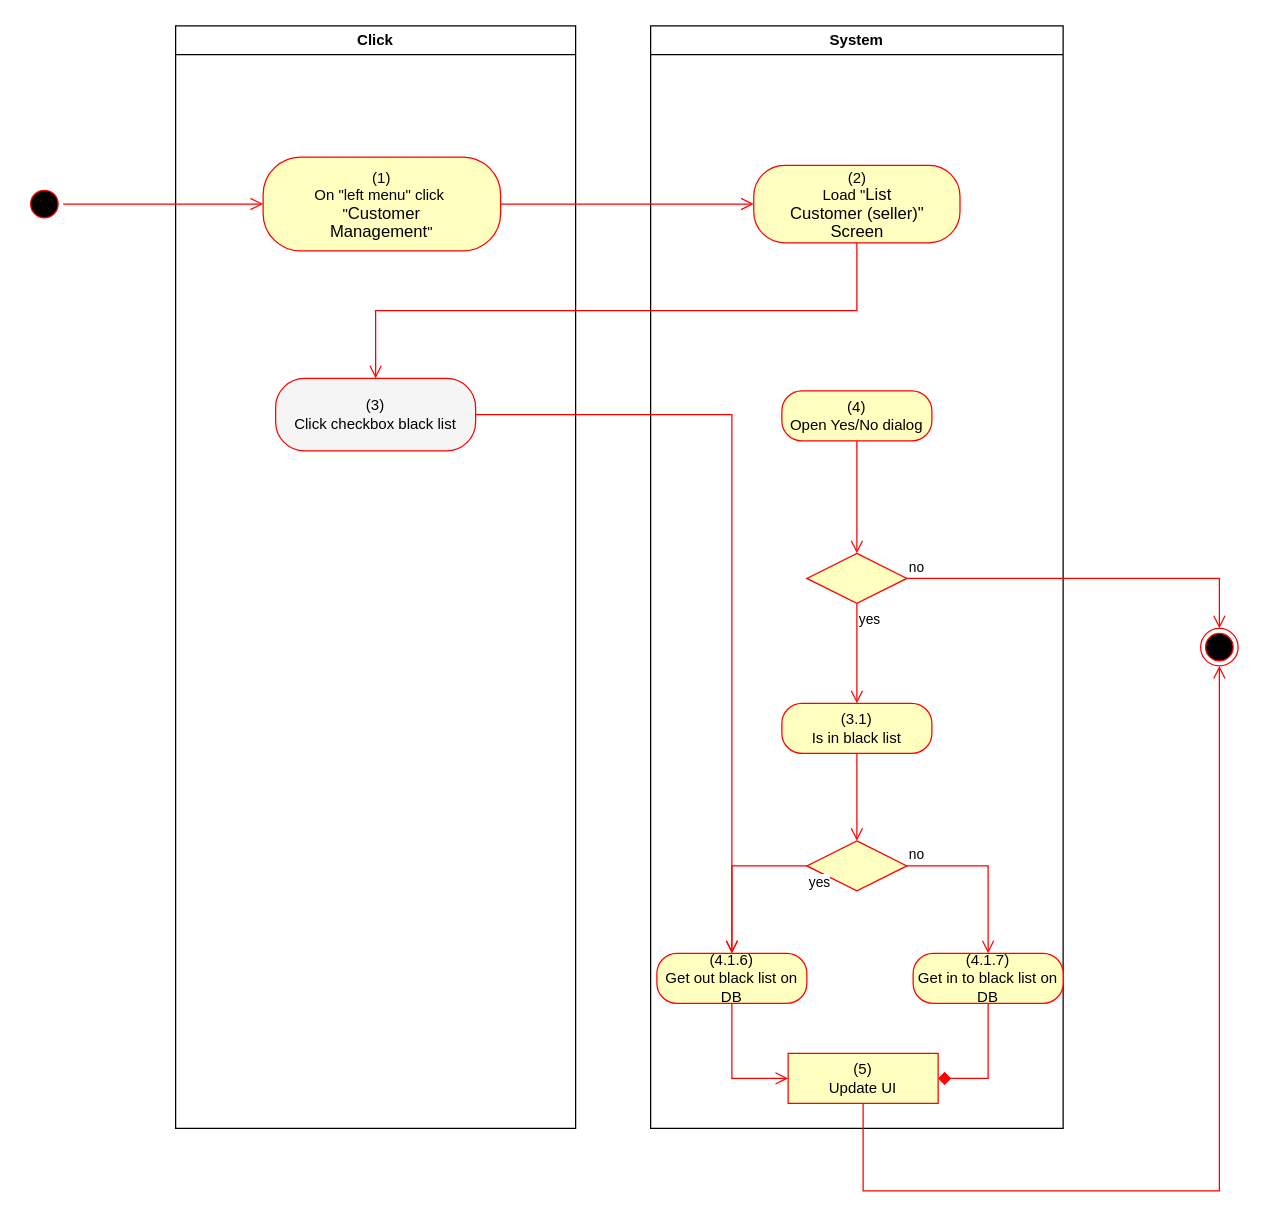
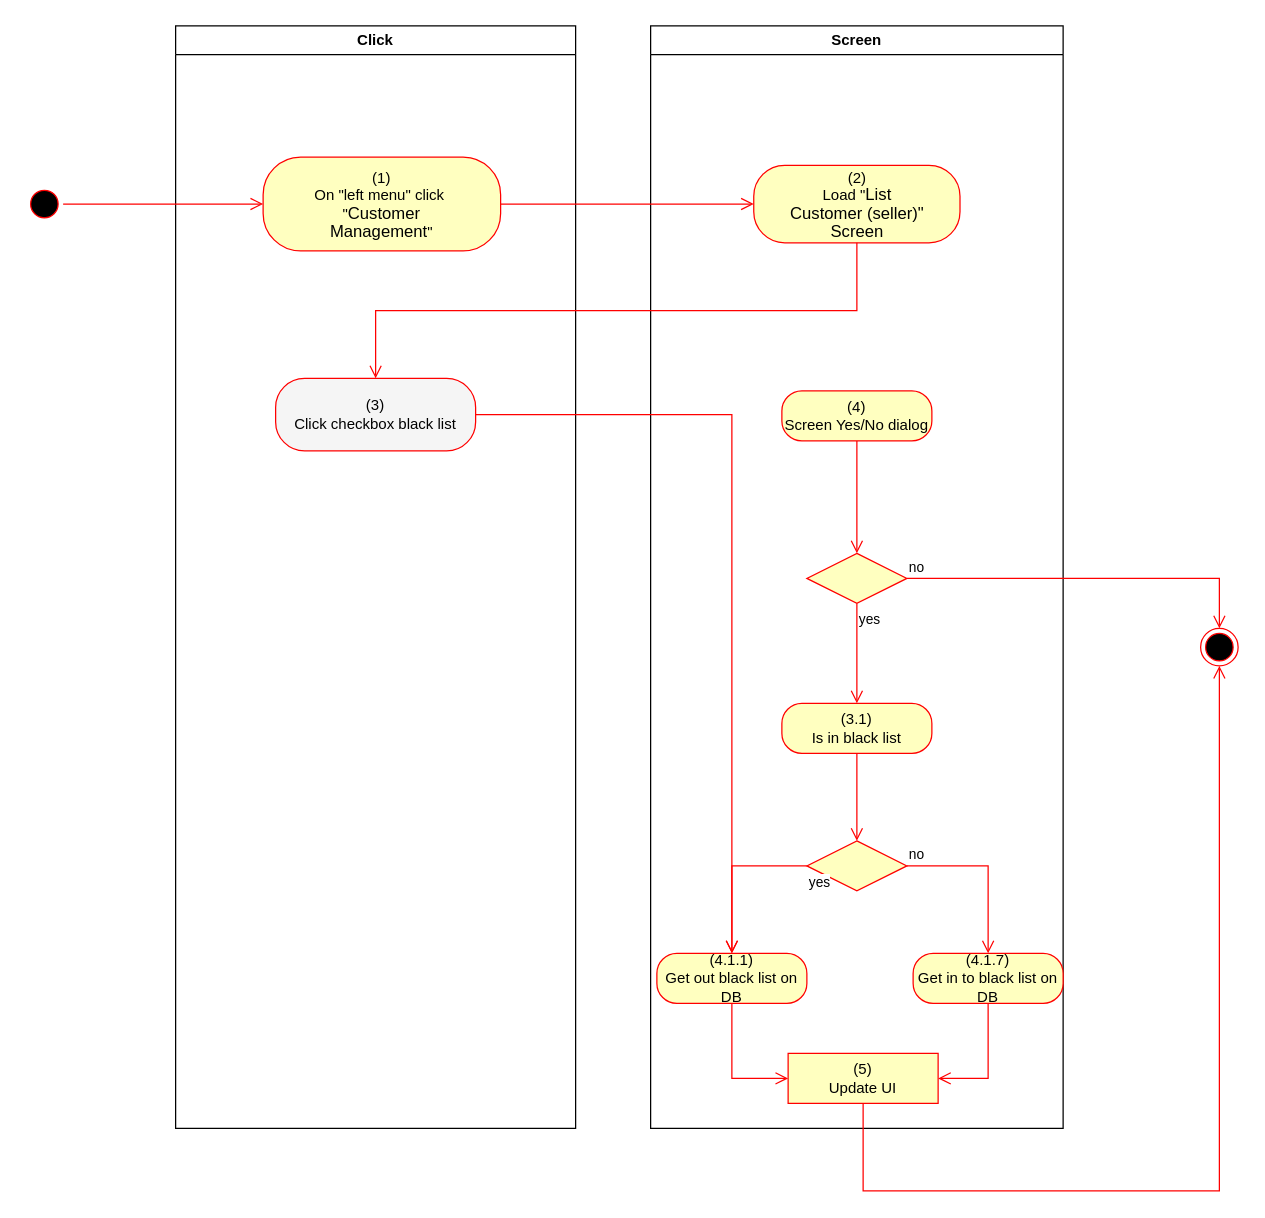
node "System": label "System" -> "Screen"
node "(4) Open Yes/No dialog": label "(4) Open Yes/No dialog" -> "(4) Screen Yes/No dialog"
node "(4.1.6) Get out black list on DB": label "(4.1.6) Get out black list on DB" -> "(4.1.1) Get out black list on DB"
edge "(4.1.7) Get in to black list on DB" -> "(5) Update UI": arrowhead diamond -> open
